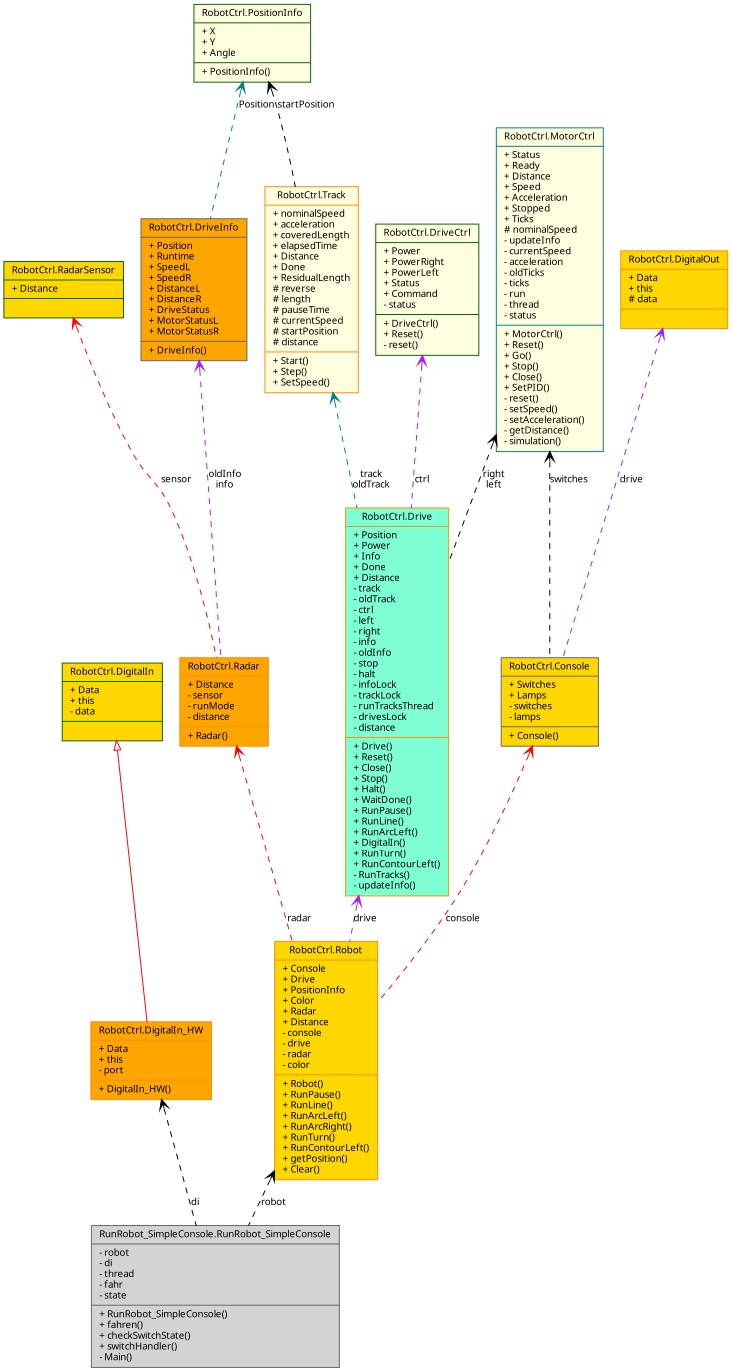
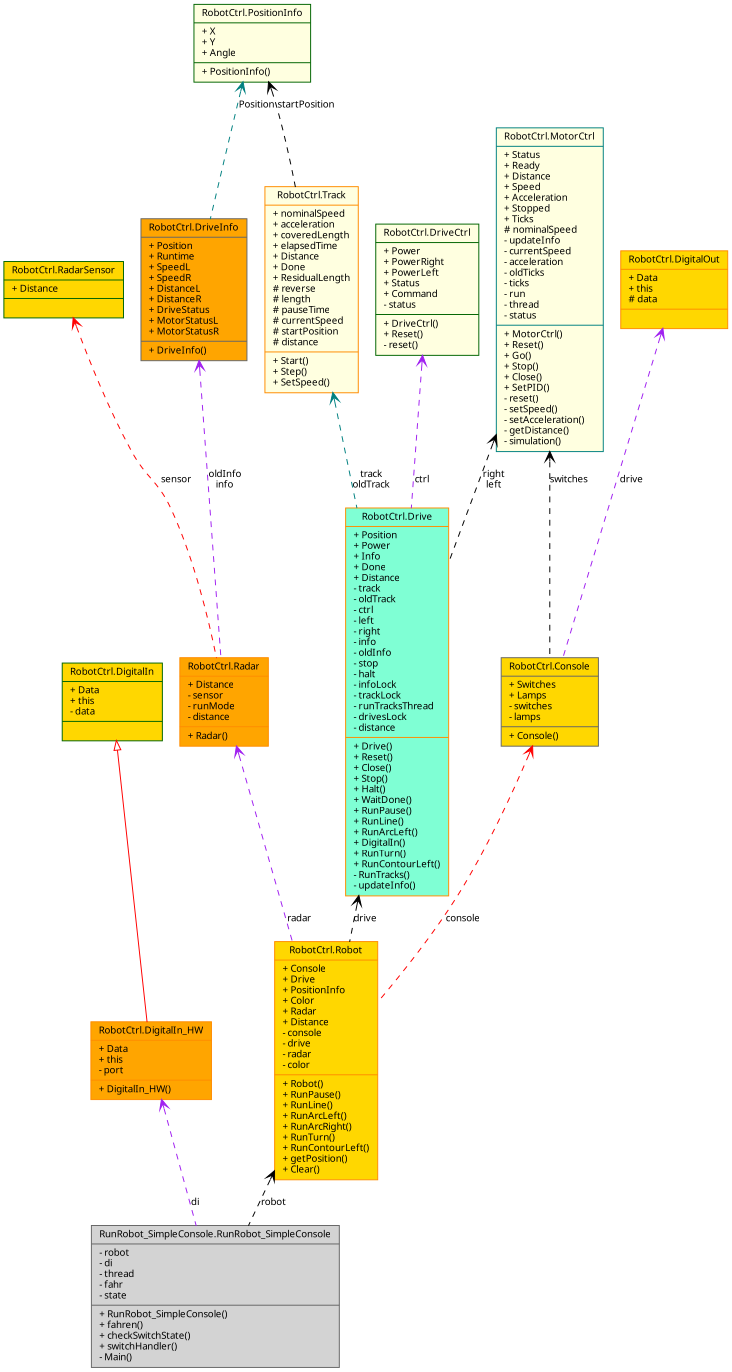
edge "RobotCtrl.Robot" -> "RobotCtrl.Radar": color red -> purple
edge "RobotCtrl.Robot" -> "RobotCtrl.Drive": color purple -> black
edge "RunRobot_SimpleConsole.RunRobot_SimpleConsole" -> "RobotCtrl.DigitalIn_HW": color black -> purple
